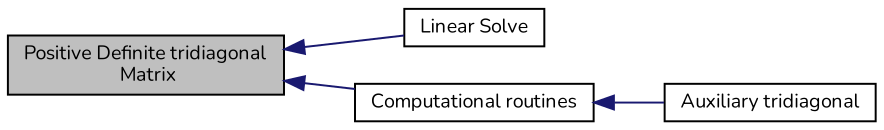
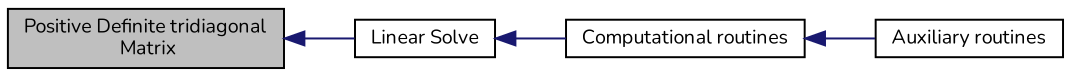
edge "Computational routines" -> "Positive Definite tridiagonal Matrix": now "Computational routines" -> "Linear Solve"
node "Auxiliary tridiagonal": label "Auxiliary tridiagonal" -> "Auxiliary routines"
